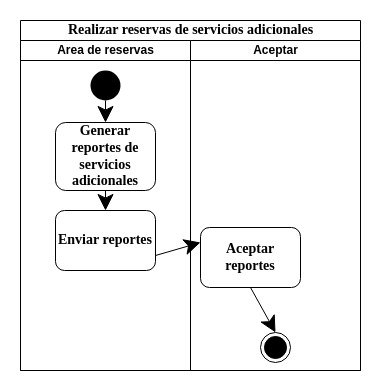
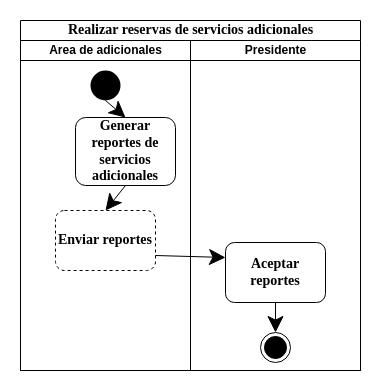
node "Area de reservas": label "Area de reservas" -> "Area de adicionales"
node "Aceptar": label "Aceptar" -> "Presidente"
node "Generar reportes de servicios adicionales": moved (106, 157) -> (126, 152)
node "Enviar reportes": style solid -> dashed
node "Aceptar reportes": moved (251, 258) -> (276, 273)
